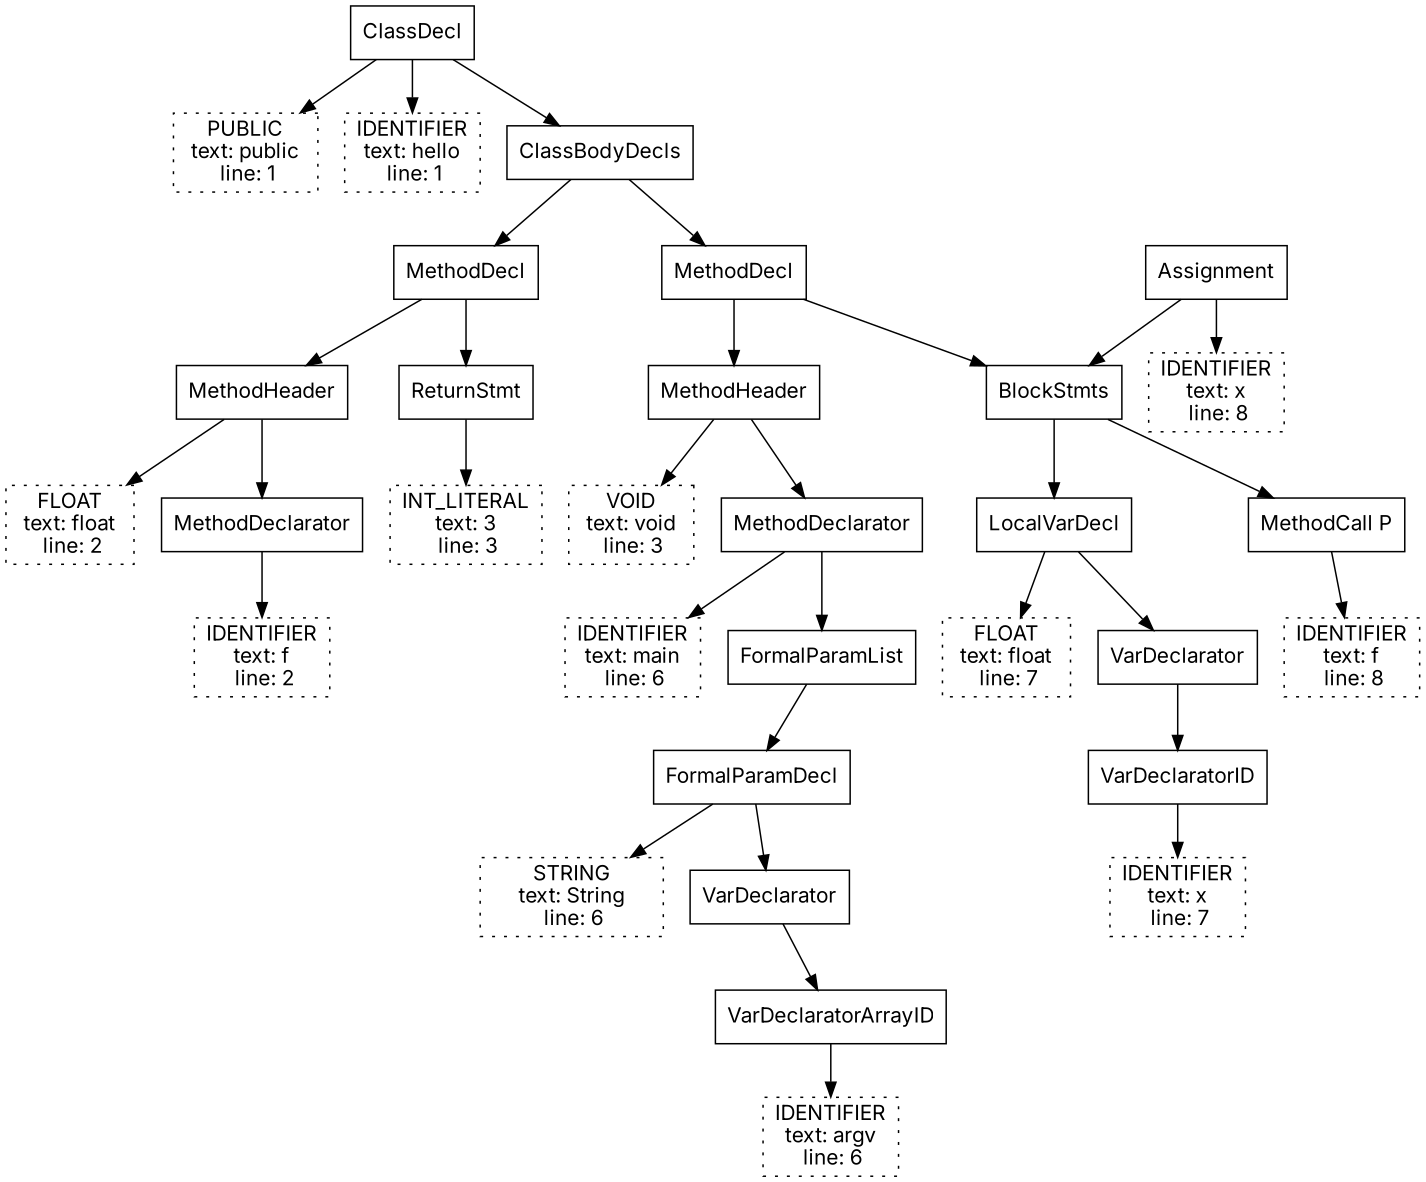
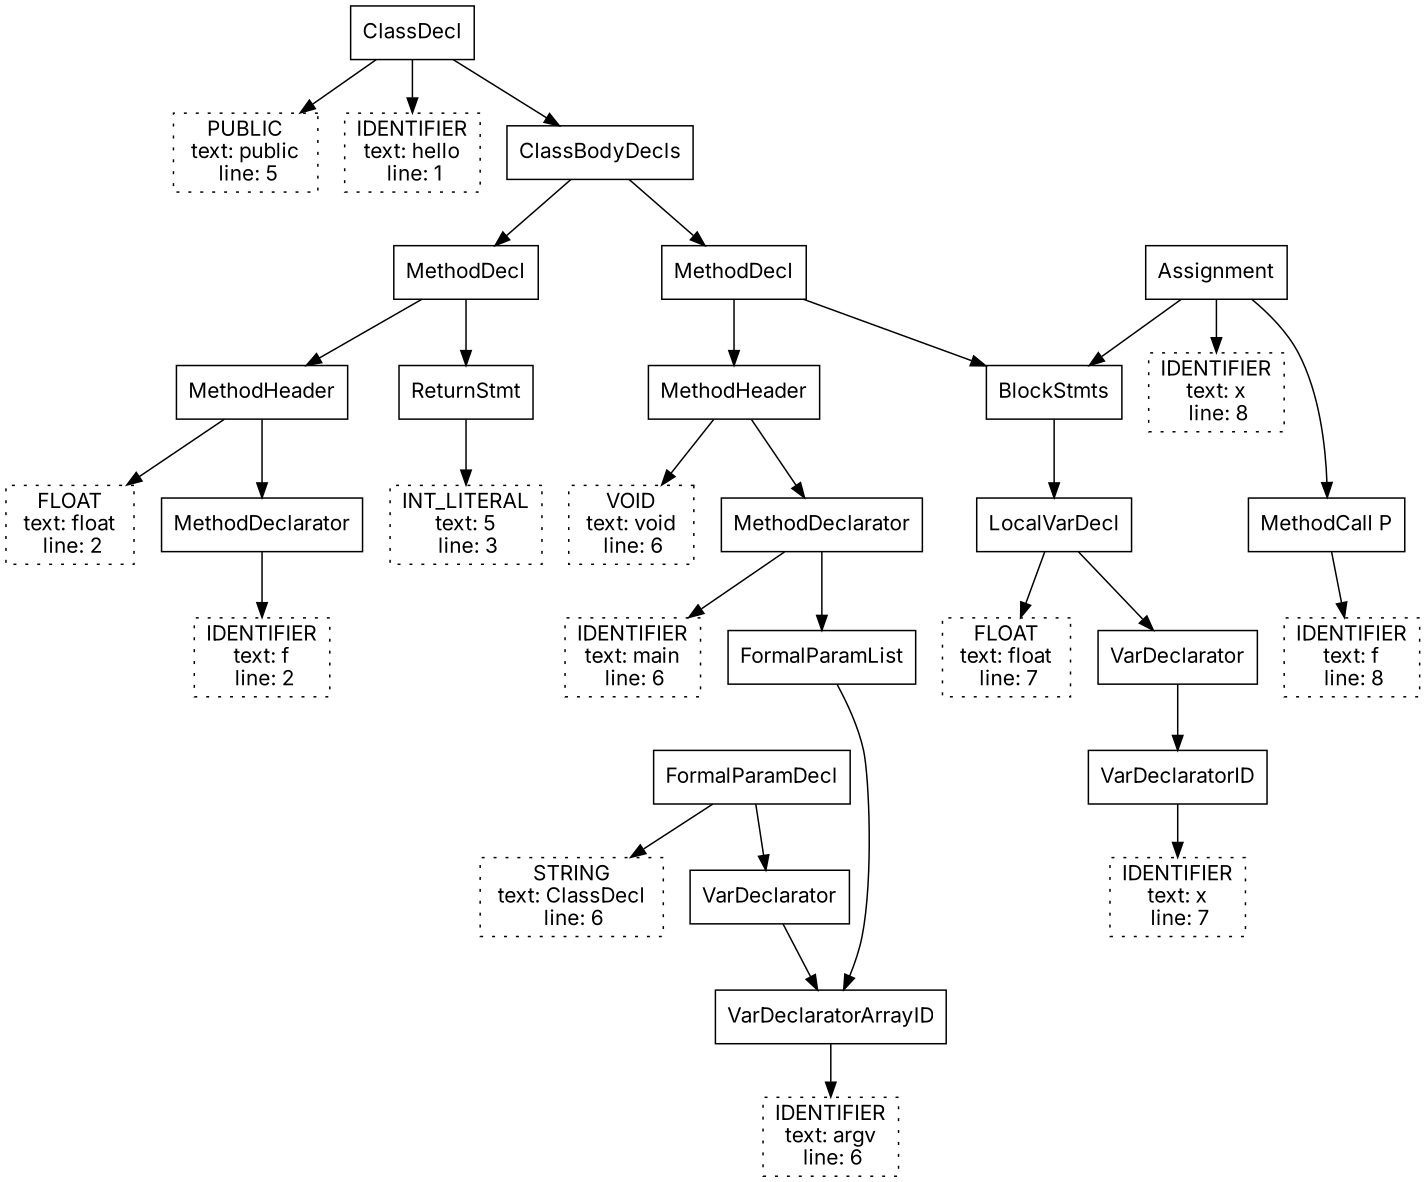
node "PUBLIC": text "line: 1" -> "line: 5"
edge "BlockStmts" -> "MethodCall P": now "Assignment" -> "MethodCall P"
node "INT_LITERAL": text "text: 3" -> "text: 5"
node "VOID": text "line: 3" -> "line: 6"
edge "FormalParamList" -> "FormalParamDecl": now "FormalParamList" -> "VarDeclaratorArrayID"
node "STRING": text "text: String" -> "text: ClassDecl"
